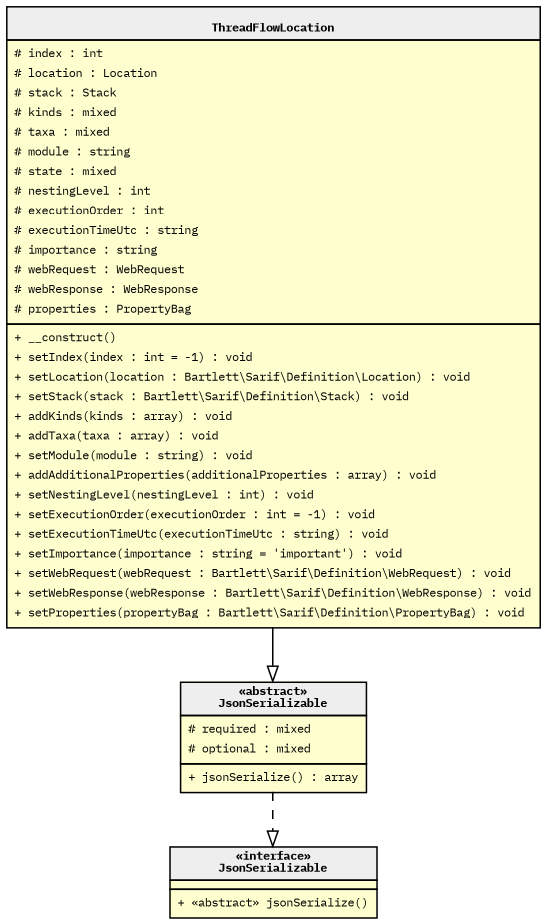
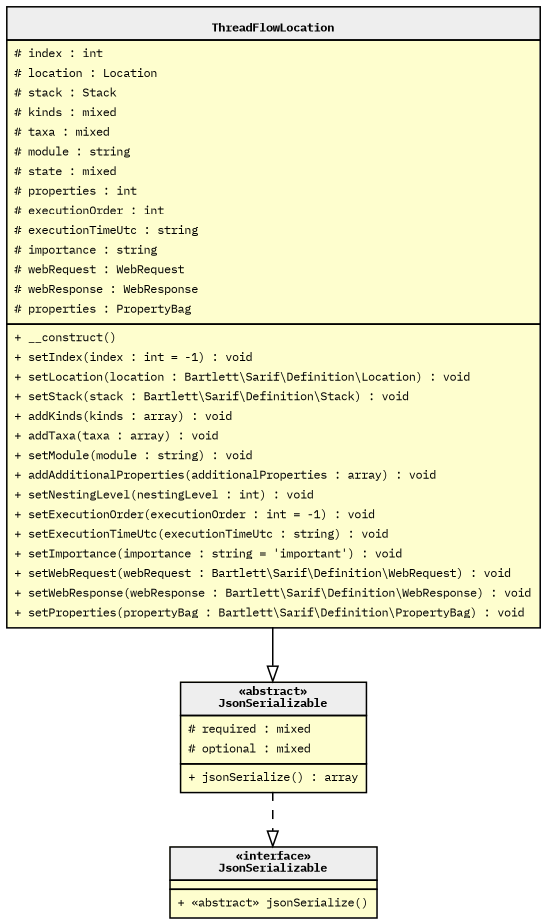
node "ThreadFlowLocation": text "# nestingLevel : int" -> "# properties : int"
